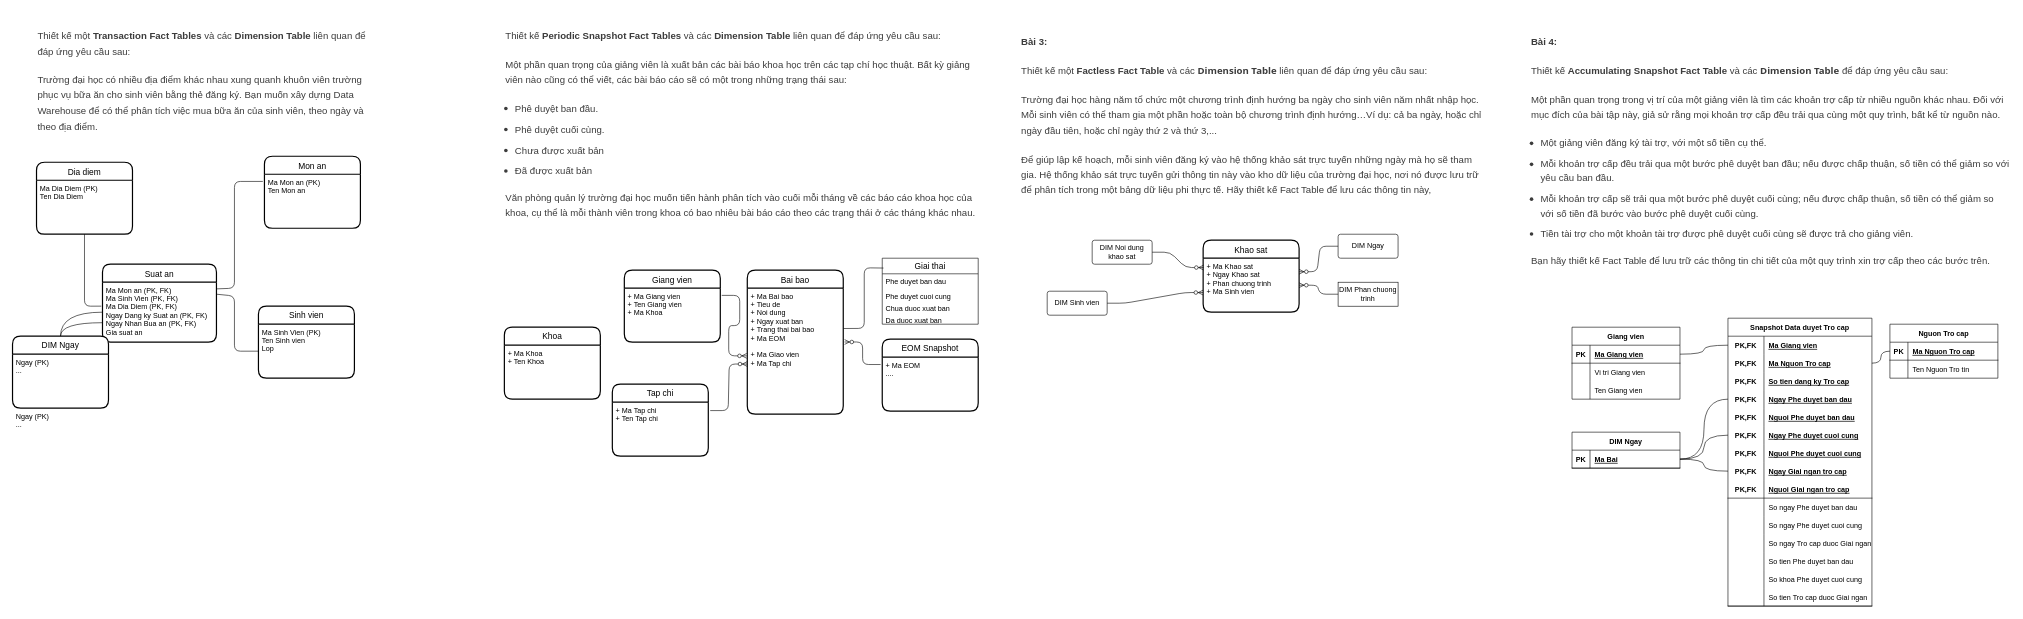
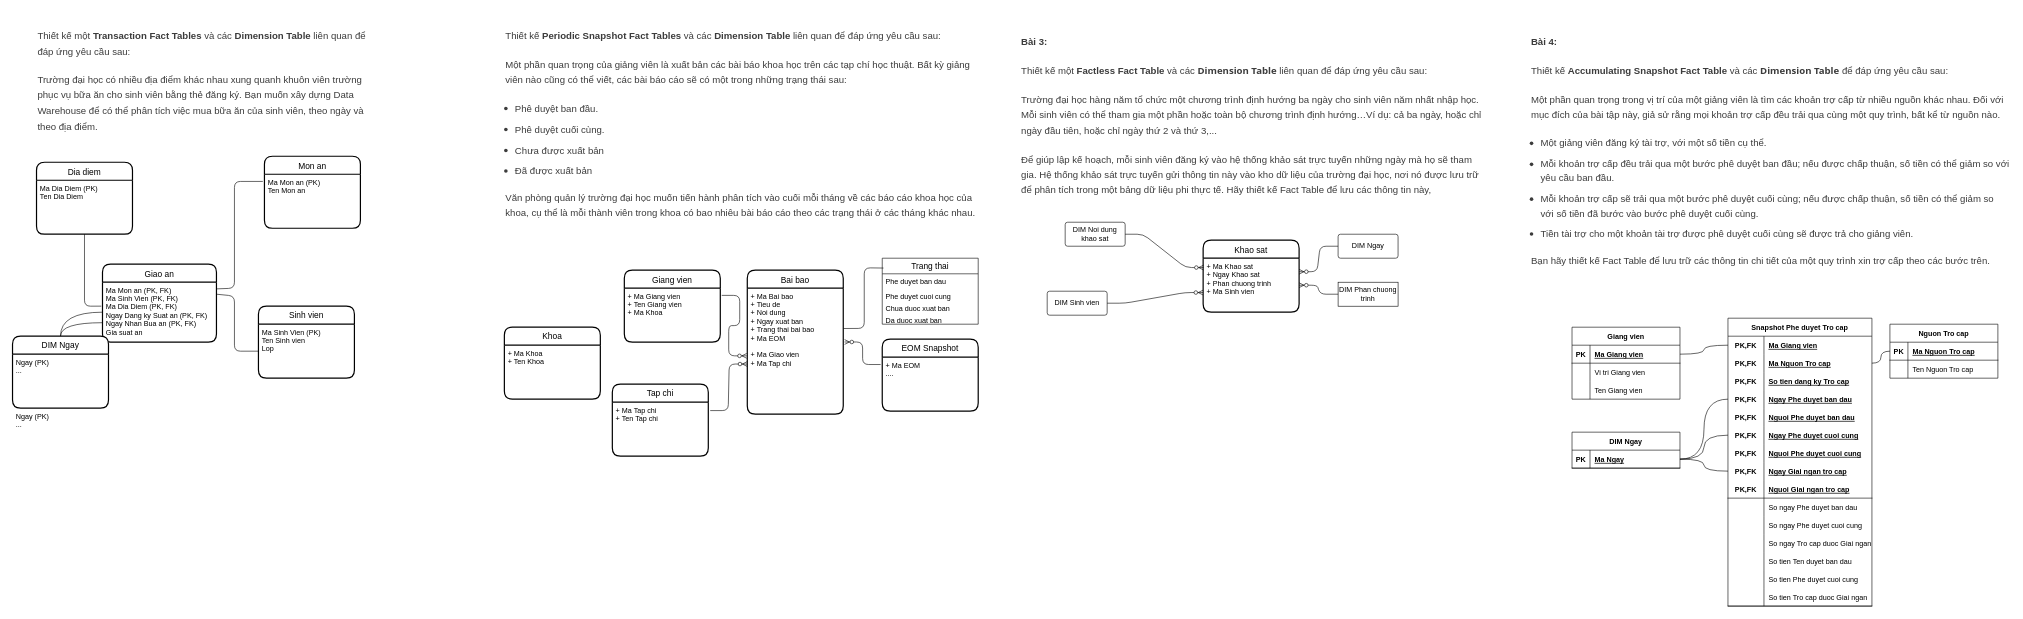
node "DIM Noi dung khao sat": moved (1122, 252) -> (1095, 234)
node "Giai thai": label "Giai thai" -> "Trang thai"
node "Suat an": label "Suat an" -> "Giao an"
node "Snapshot Data duyet Tro cap": label "Snapshot Data duyet Tro cap" -> "Snapshot Phe duyet Tro cap"
node "Ten Nguon Tro tin": label "Ten Nguon Tro tin" -> "Ten Nguon Tro cap"
node "Ma Bai": label "Ma Bai" -> "Ma Ngay"
node "So tien Phe duyet ban dau": label "So tien Phe duyet ban dau" -> "So tien Ten duyet ban dau"
node "So khoa Phe duyet cuoi cung": label "So khoa Phe duyet cuoi cung" -> "So tien Phe duyet cuoi cung"
